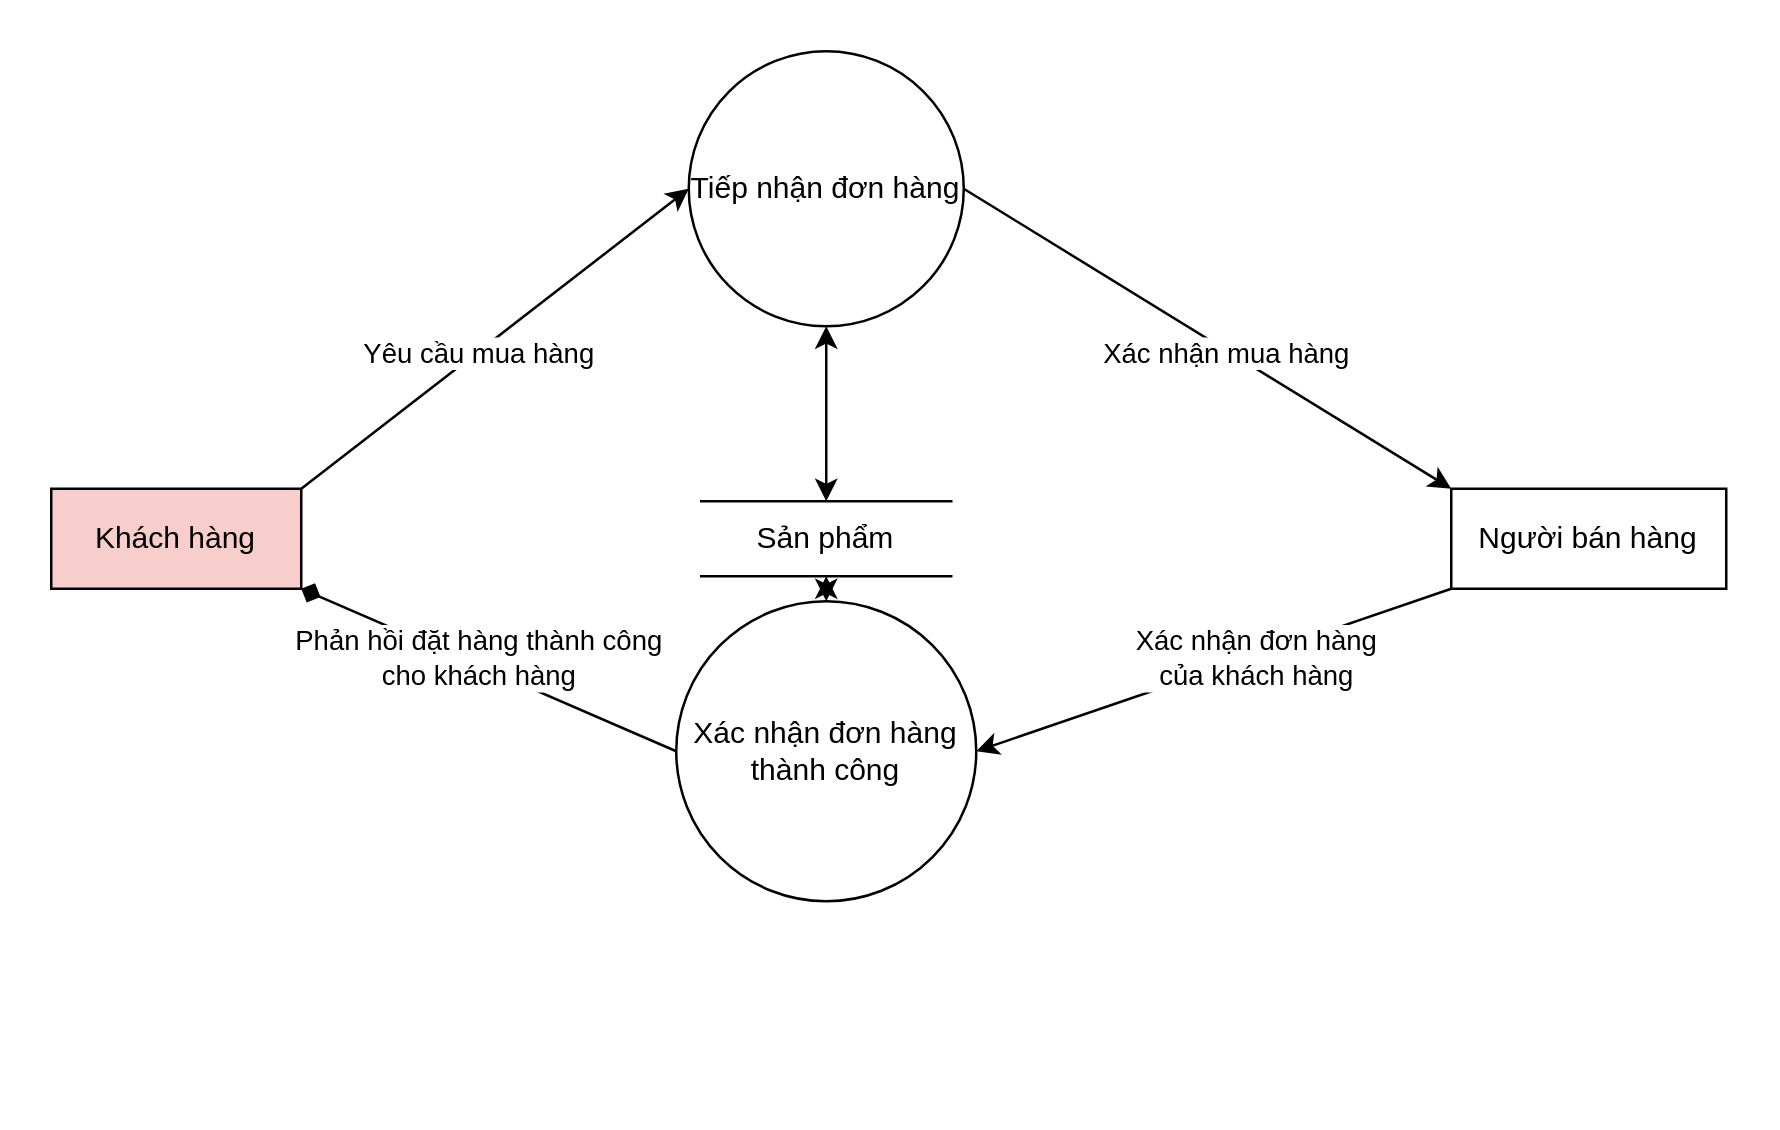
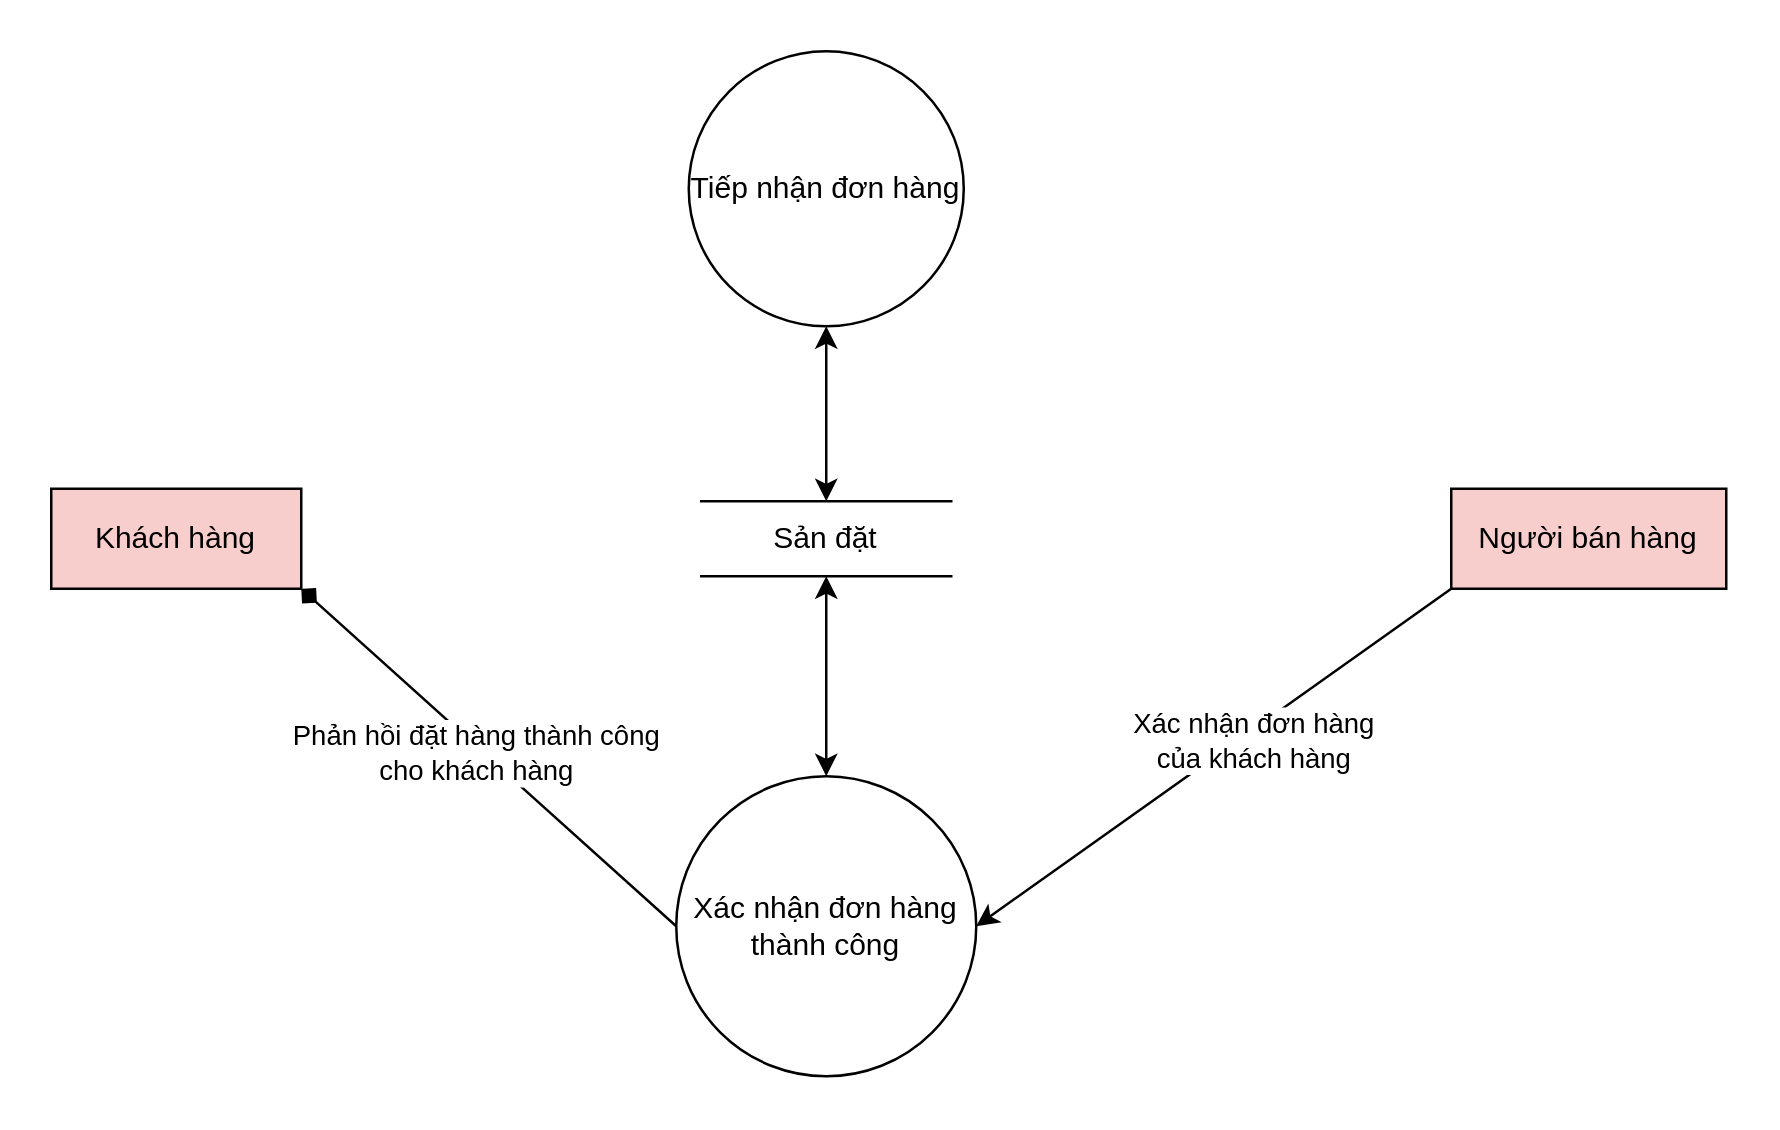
edge "Tiếp nhận đơn hàng" -> "Người bán hàng": removed, label "Xác nhận mua hàng"
edge "Khách hàng" -> "Tiếp nhận đơn hàng": removed, label "Yêu cầu mua hàng"
node "Sản phẩm": label "Sản phẩm" -> "Sản đặt"
node "Người bán hàng": fillcolor #ffffff -> #f8cecc
node "Xác nhận đơn hàng thành công": moved (826, 751) -> (826, 926)
